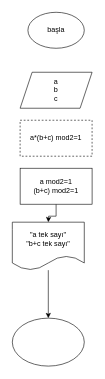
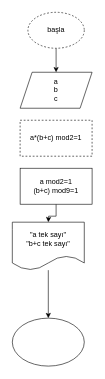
node "başla": style solid -> dashed
edge "başla" -> "a b c": added
node "a mod2=1 (b+c) mod2=1": label "a mod2=1 (b+c) mod2=1" -> "a mod2=1 (b+c) mod9=1"
